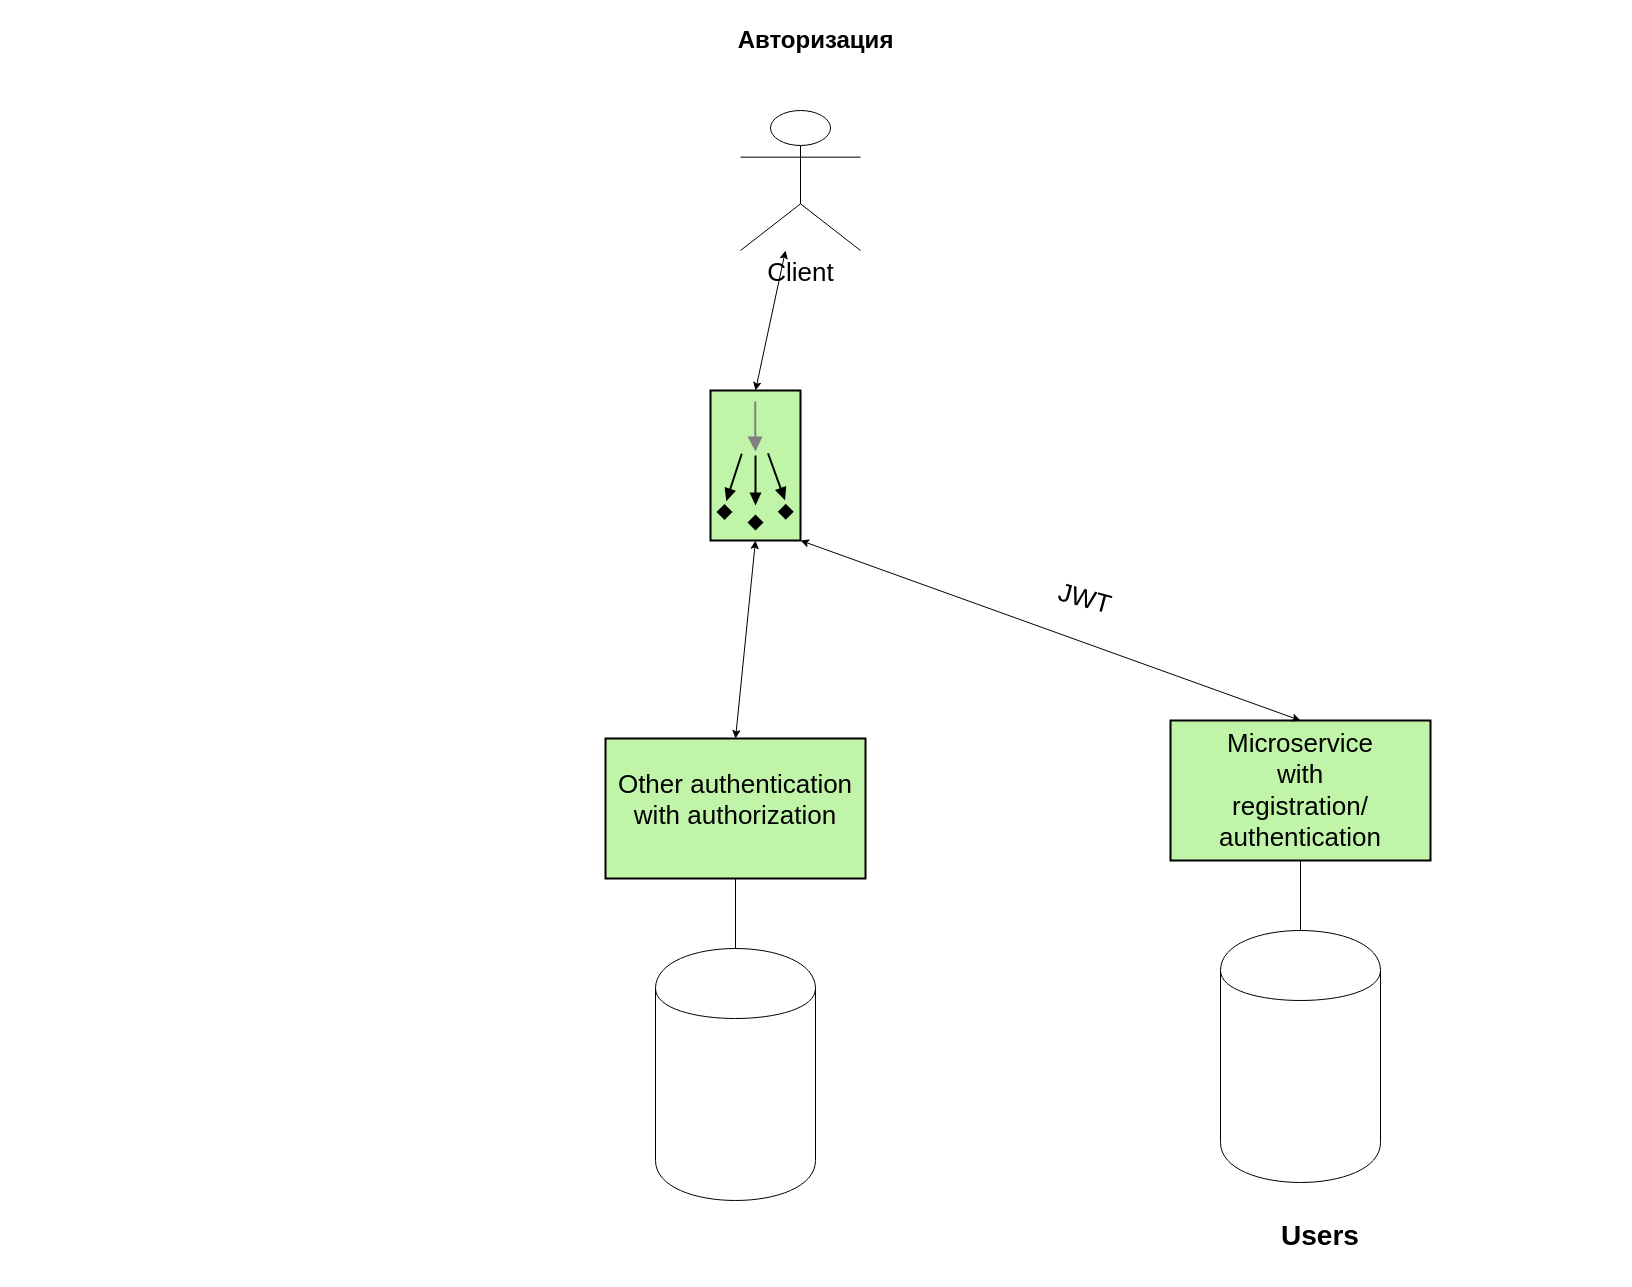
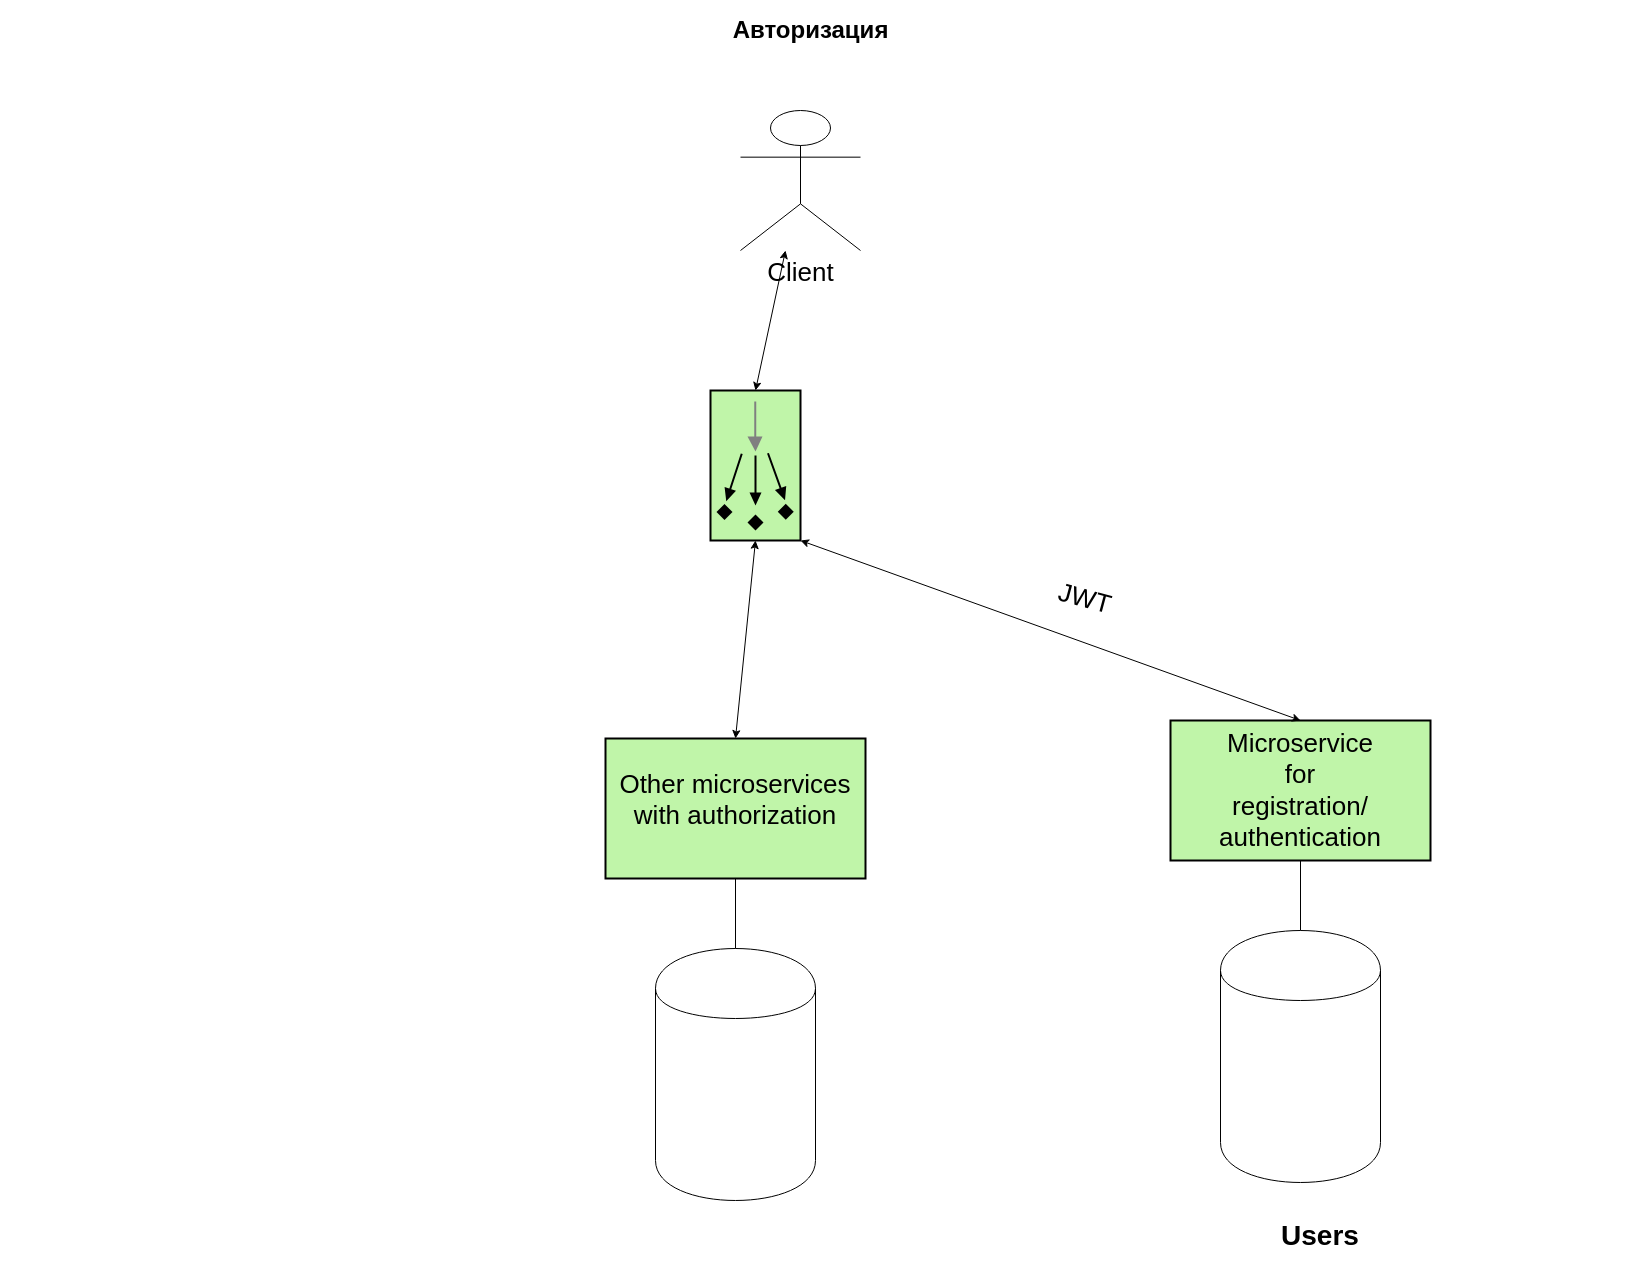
node "Авторизация": moved (816, 41) -> (811, 31)
node "Microservice with registration/ authentication": label "Microservice with registration/ authentication" -> "Microservice for registration/ authentication"
node "Other authentication with authorization": label "Other authentication with authorization" -> "Other microservices with authorization"
